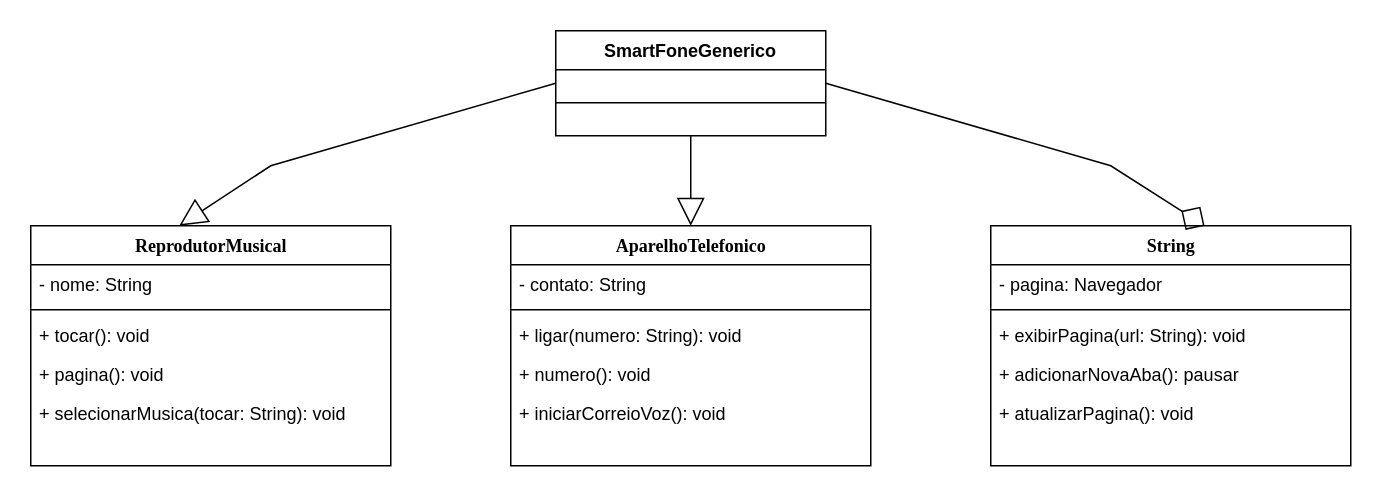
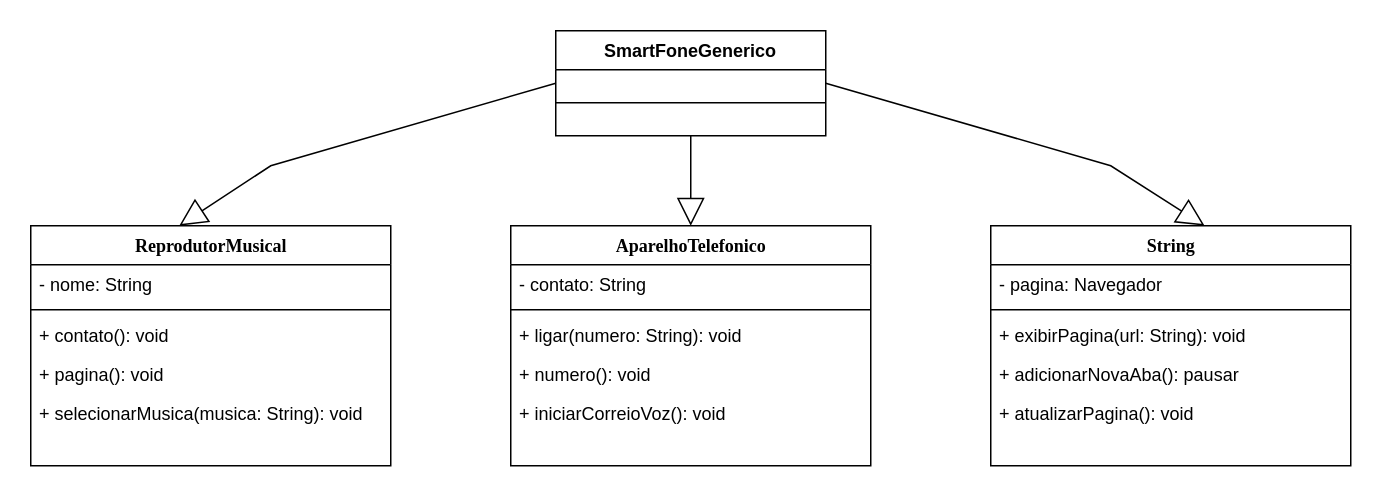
edge "SmartFoneGenerico" -> "String": arrowhead diamond -> block
node "+ tocar(): void": label "+ tocar(): void" -> "+ contato(): void"
node "+ selecionarMusica(tocar: String): void": label "+ selecionarMusica(tocar: String): void" -> "+ selecionarMusica(musica: String): void"
